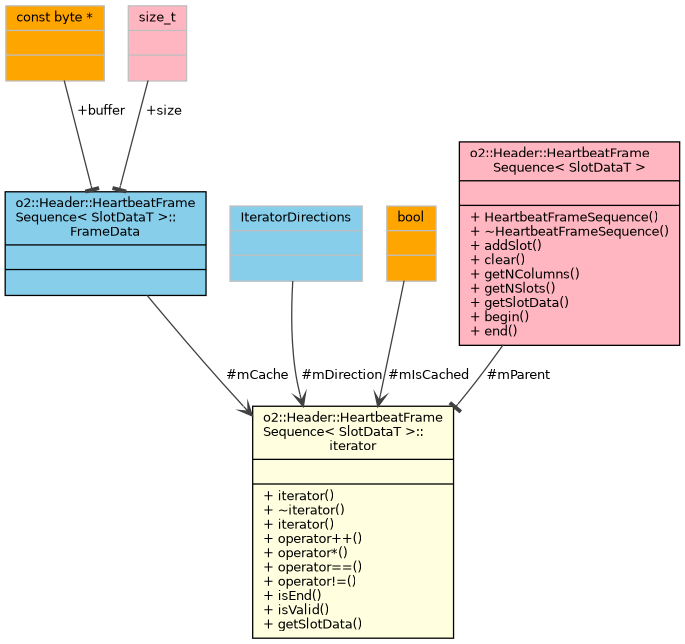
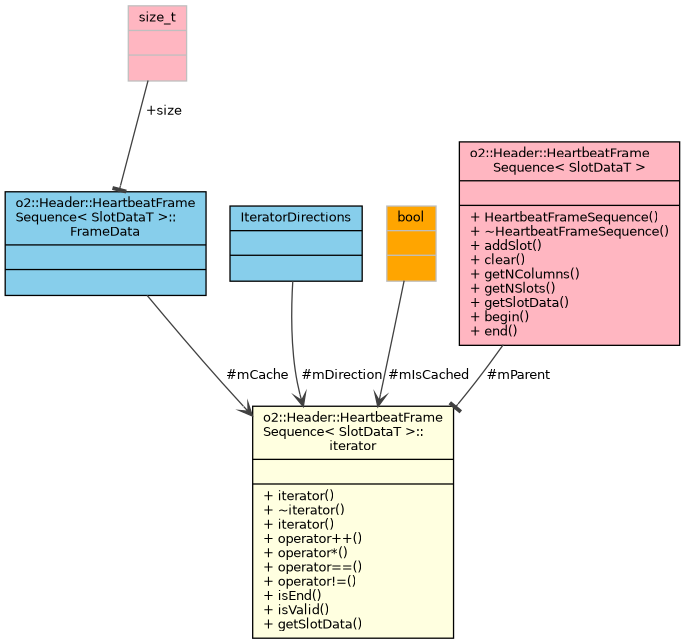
node "const byte *": removed
node "IteratorDirections": color grey75 -> black
